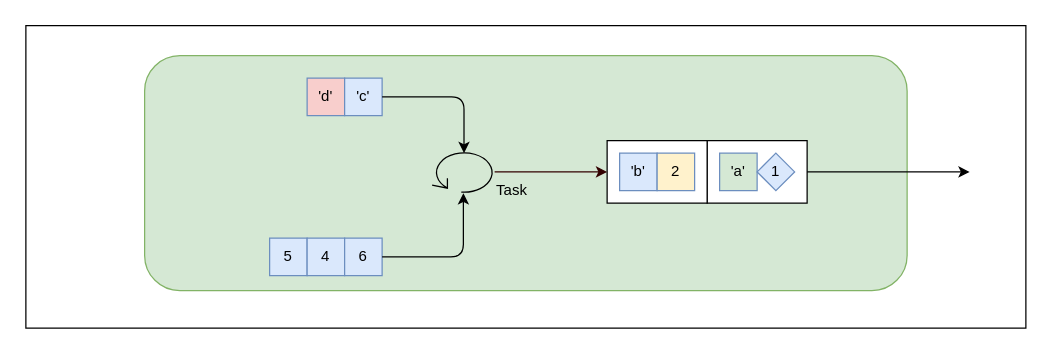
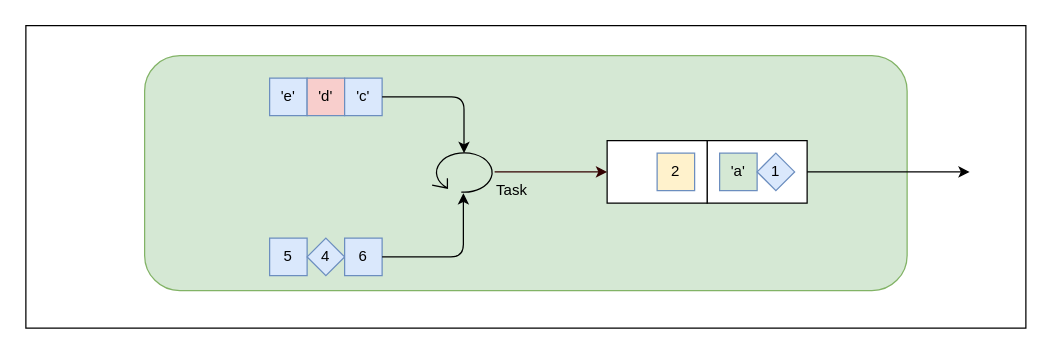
node "'e'": added
node "'b'": removed
node "4": shape rectangle -> diamond
